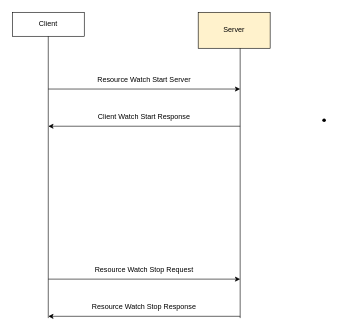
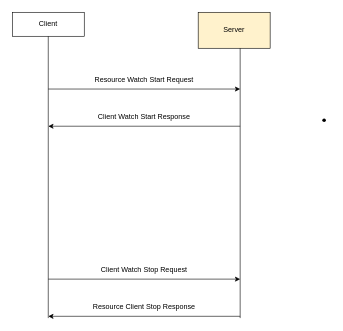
node "Resource Watch Start Server": label "Resource Watch Start Server" -> "Resource Watch Start Request"
node "Resource Watch Stop Request": label "Resource Watch Stop Request" -> "Client Watch Stop Request"
node "Resource Watch Stop Response": label "Resource Watch Stop Response" -> "Resource Client Stop Response"
